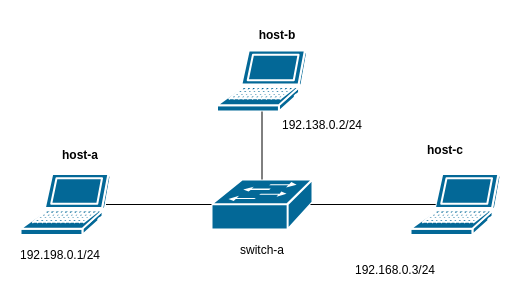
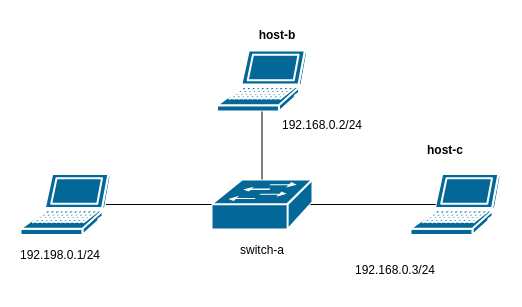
node "192.138.0.2/24": label "192.138.0.2/24" -> "192.168.0.2/24"
node "host-a": removed
